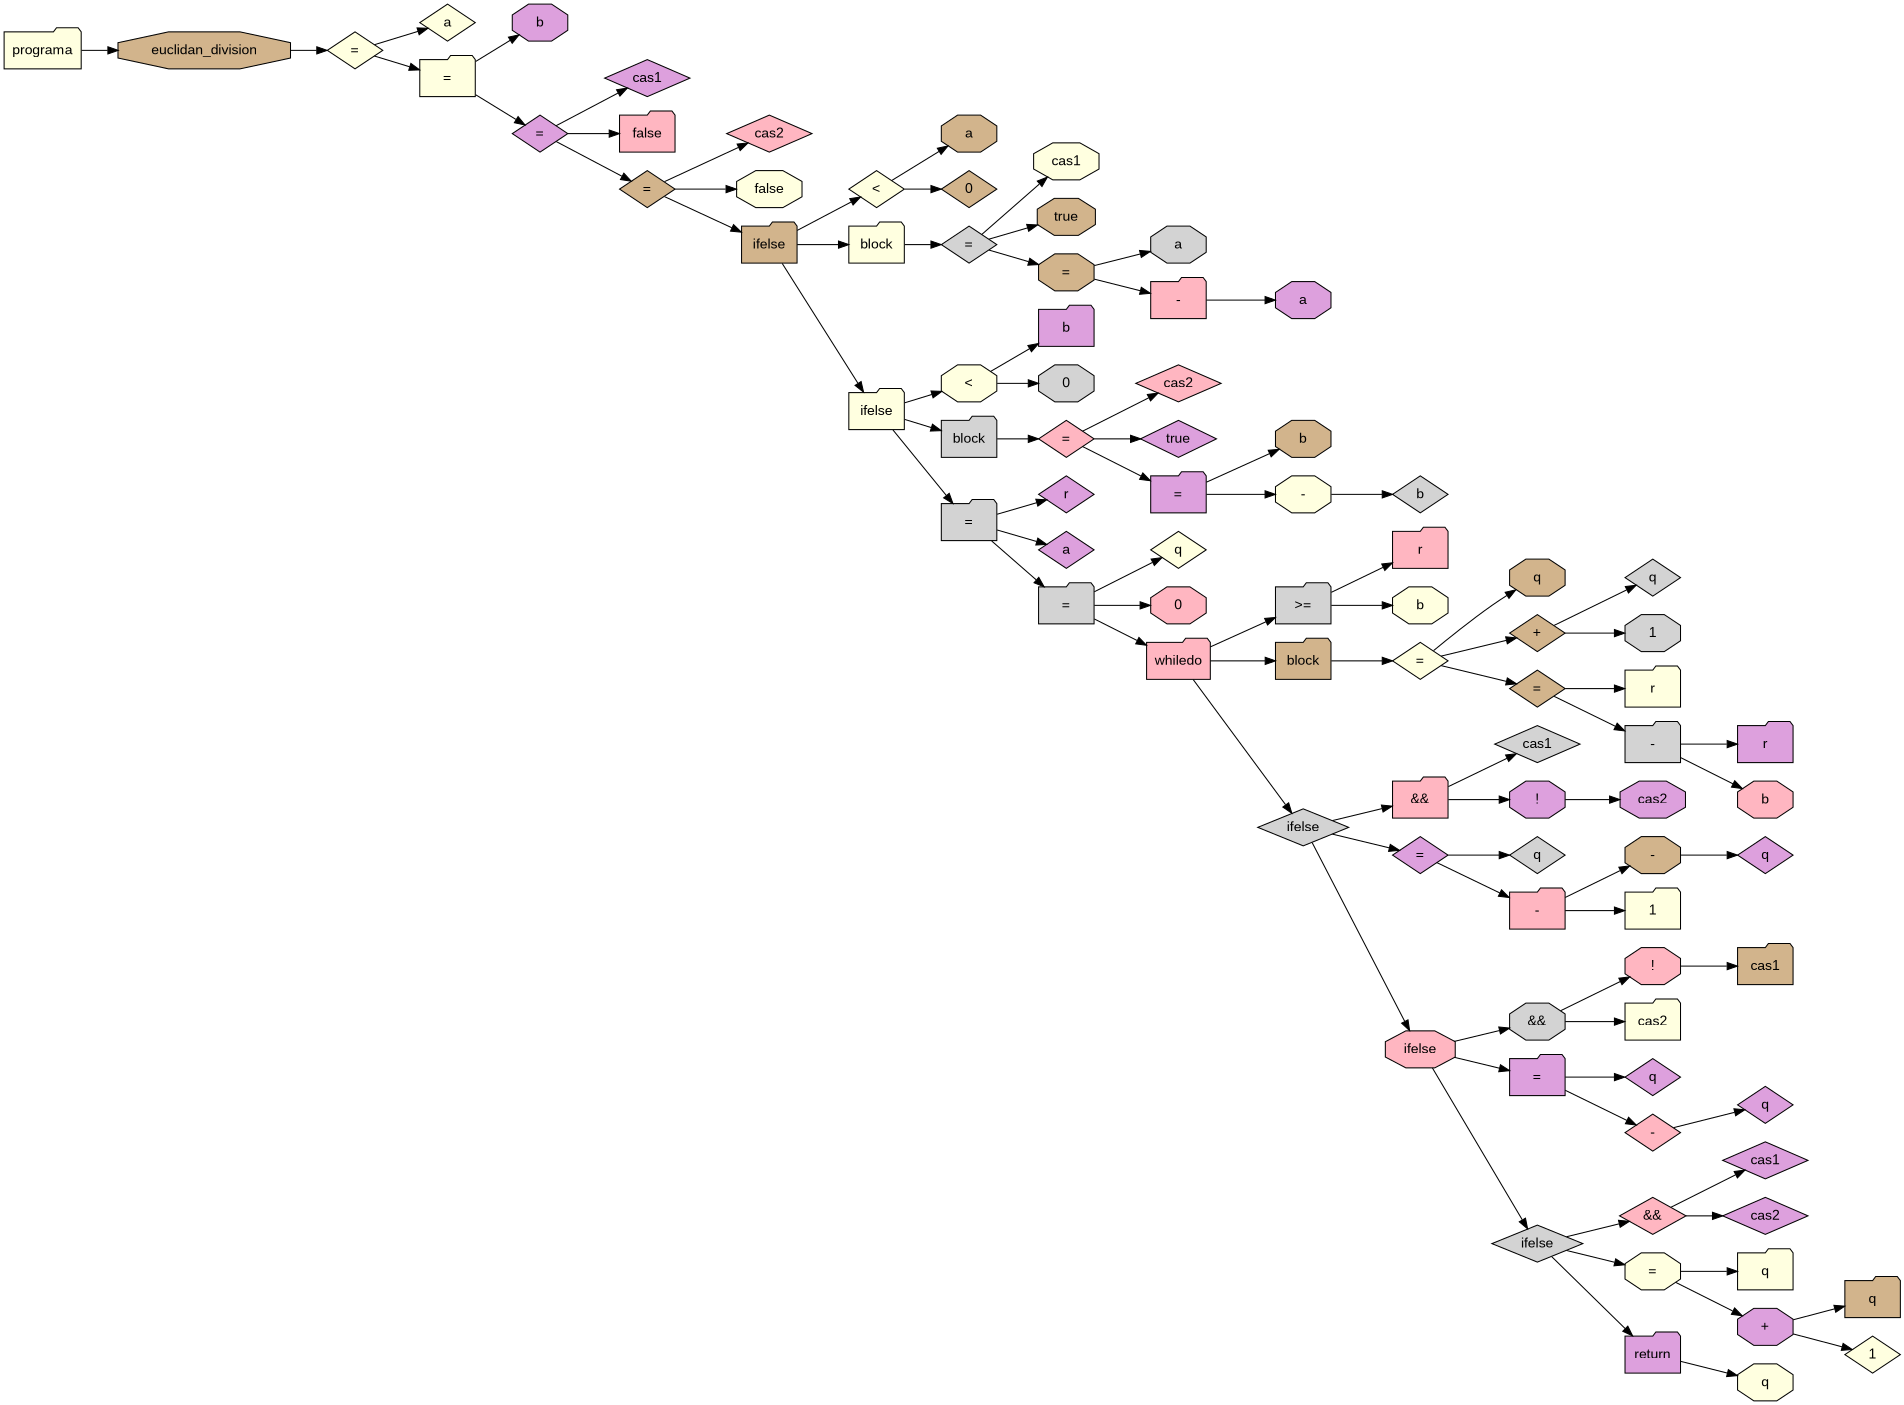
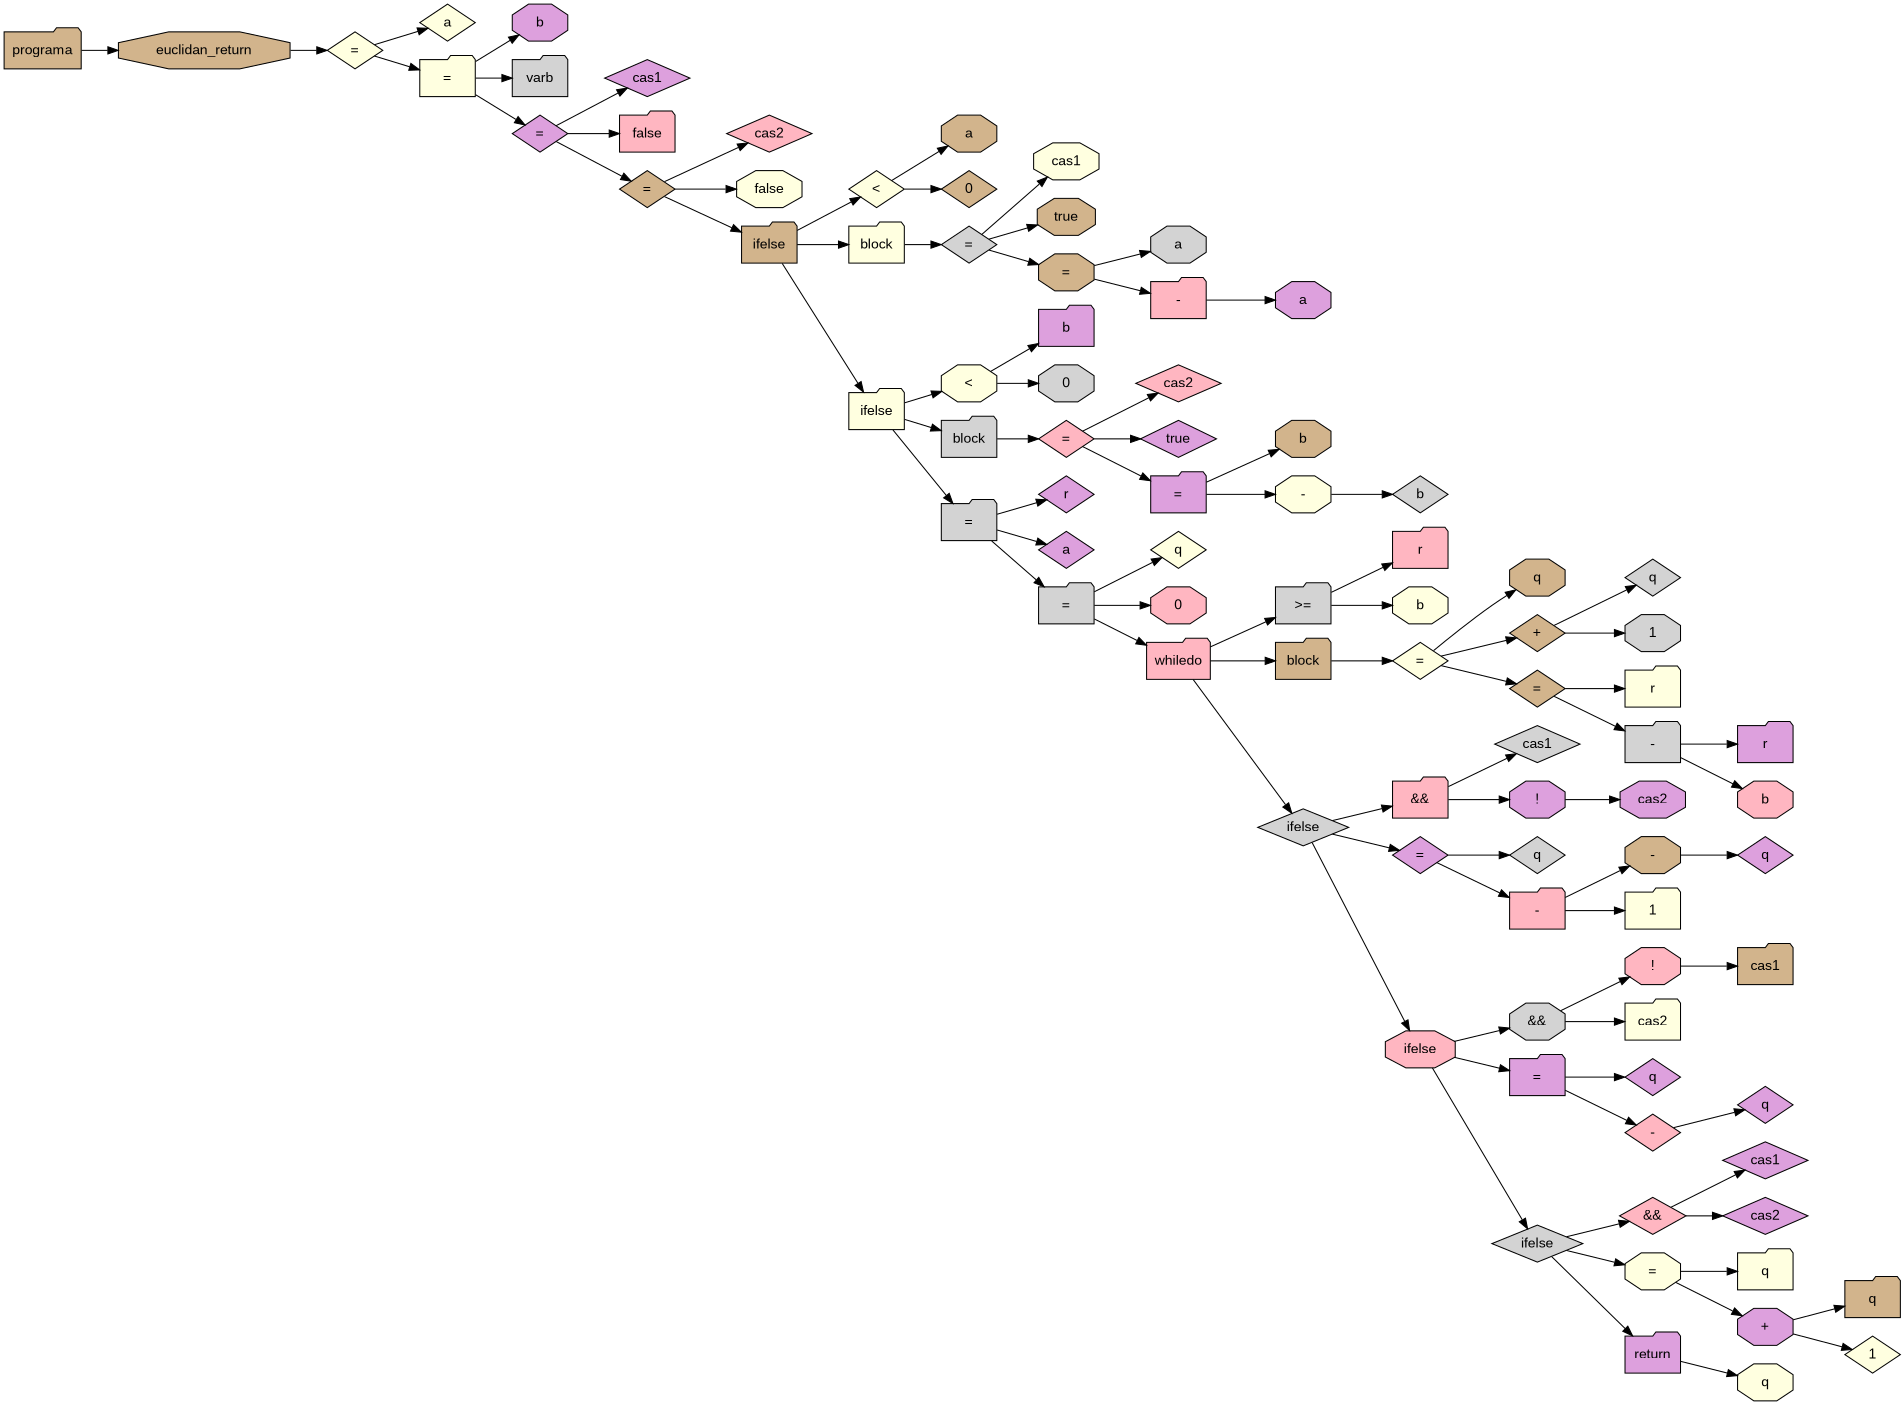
node "programa": fillcolor lightyellow -> tan
node "euclidan_division": label "euclidan_division" -> "euclidan_return"
node "varb": added
